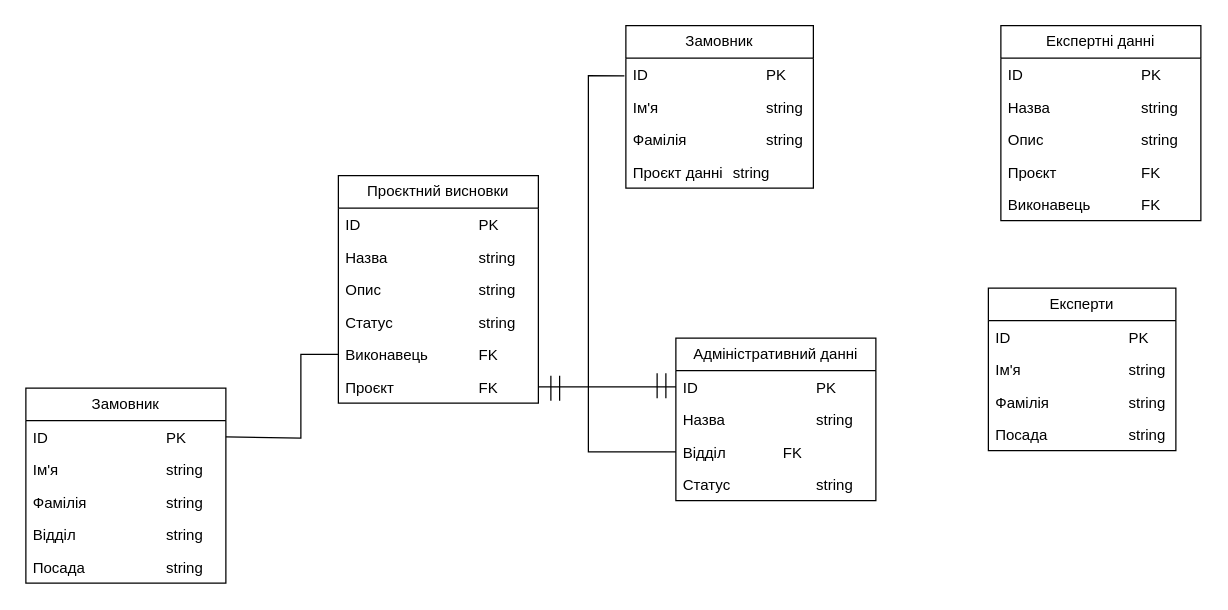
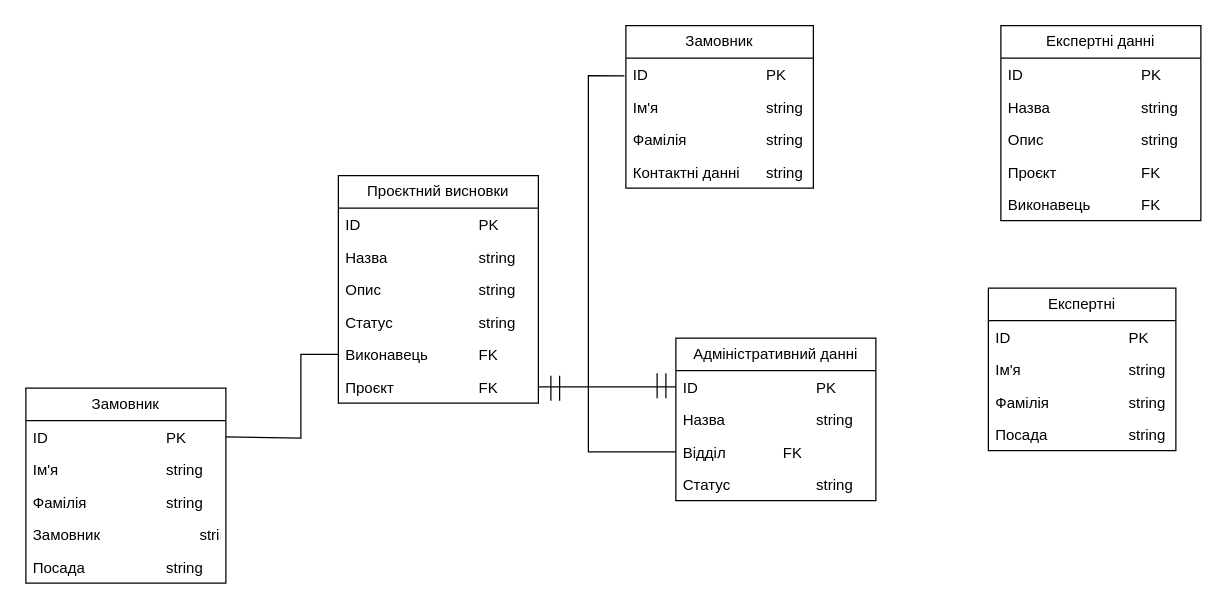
node "Проєкт данні string": label "Проєкт данні string" -> "Контактні данні string"
node "Експерти": label "Експерти" -> "Експертні"
node "Відділ string": label "Відділ string" -> "Замовник string"
